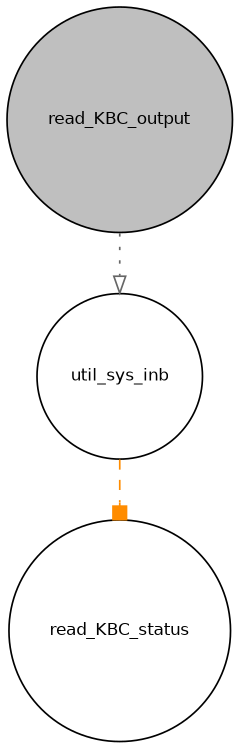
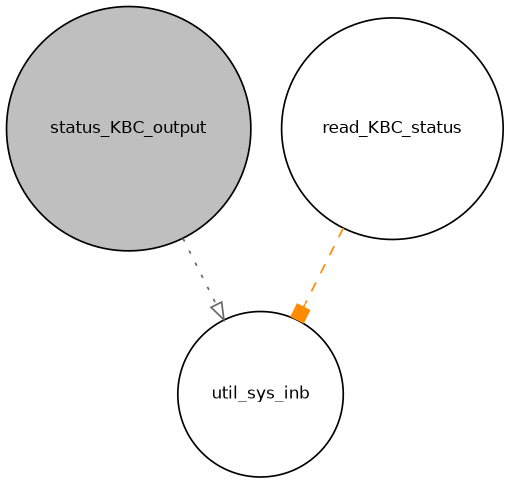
node "read_KBC_output": label "read_KBC_output" -> "status_KBC_output"
edge "util_sys_inb" -> "read_KBC_status": reversed
